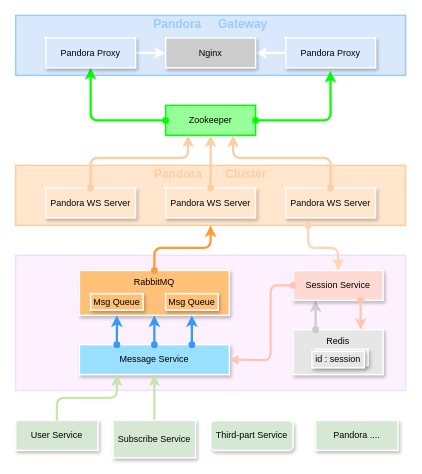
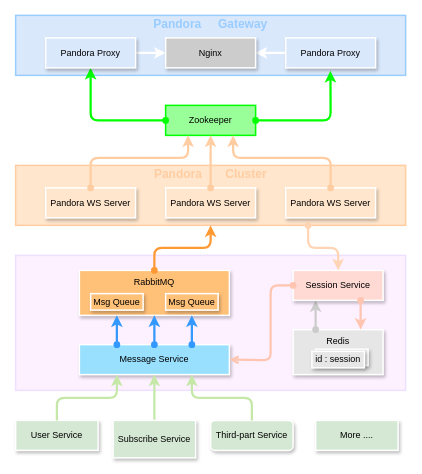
edge "Third-part Service" -> "Message Service": added
node "Pandora ....": label "Pandora ...." -> "More ...."
